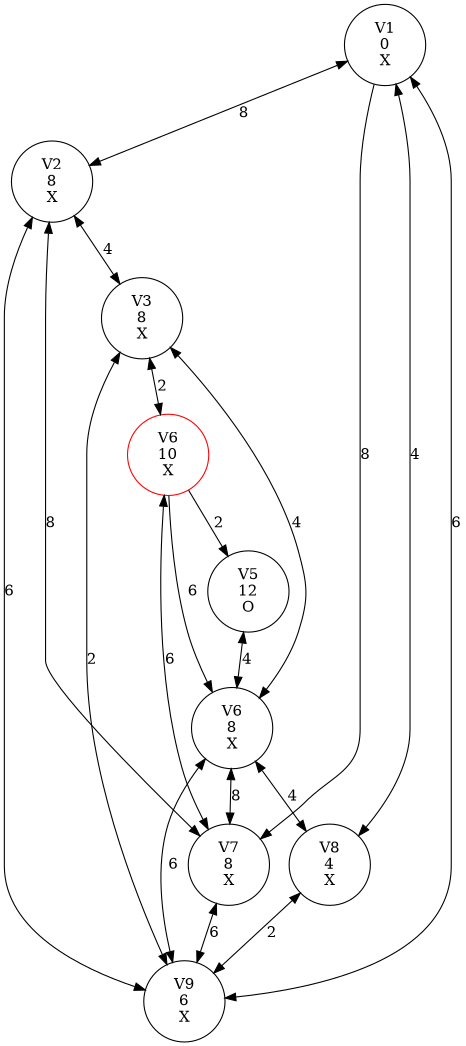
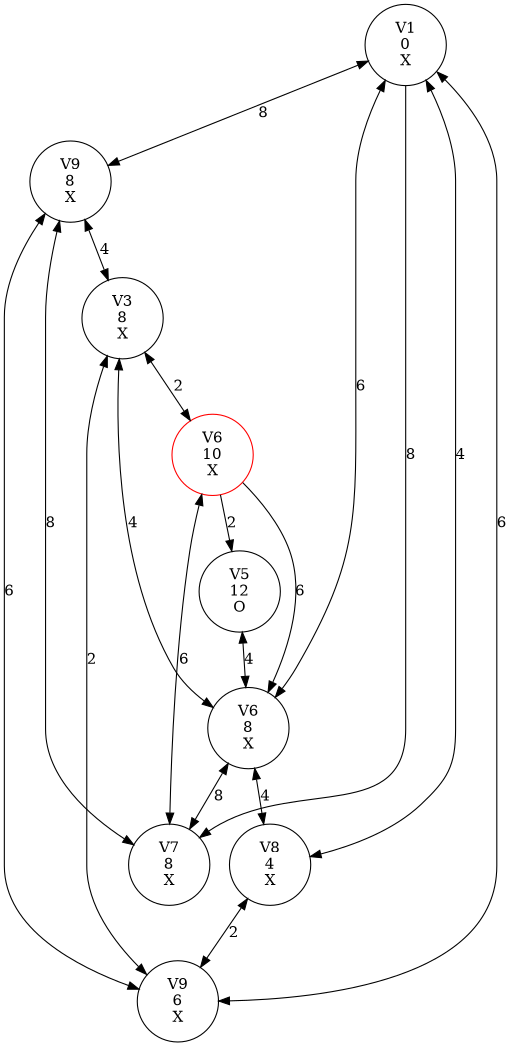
node "V2 8 X": label "V2 8 X" -> "V9 8 X"
edge "V6 8 X" -- "V9 6 X": now "V6 8 X" -- "V1 0 X"
edge "V7 8 X" -- "V9 6 X": removed, label "6"
